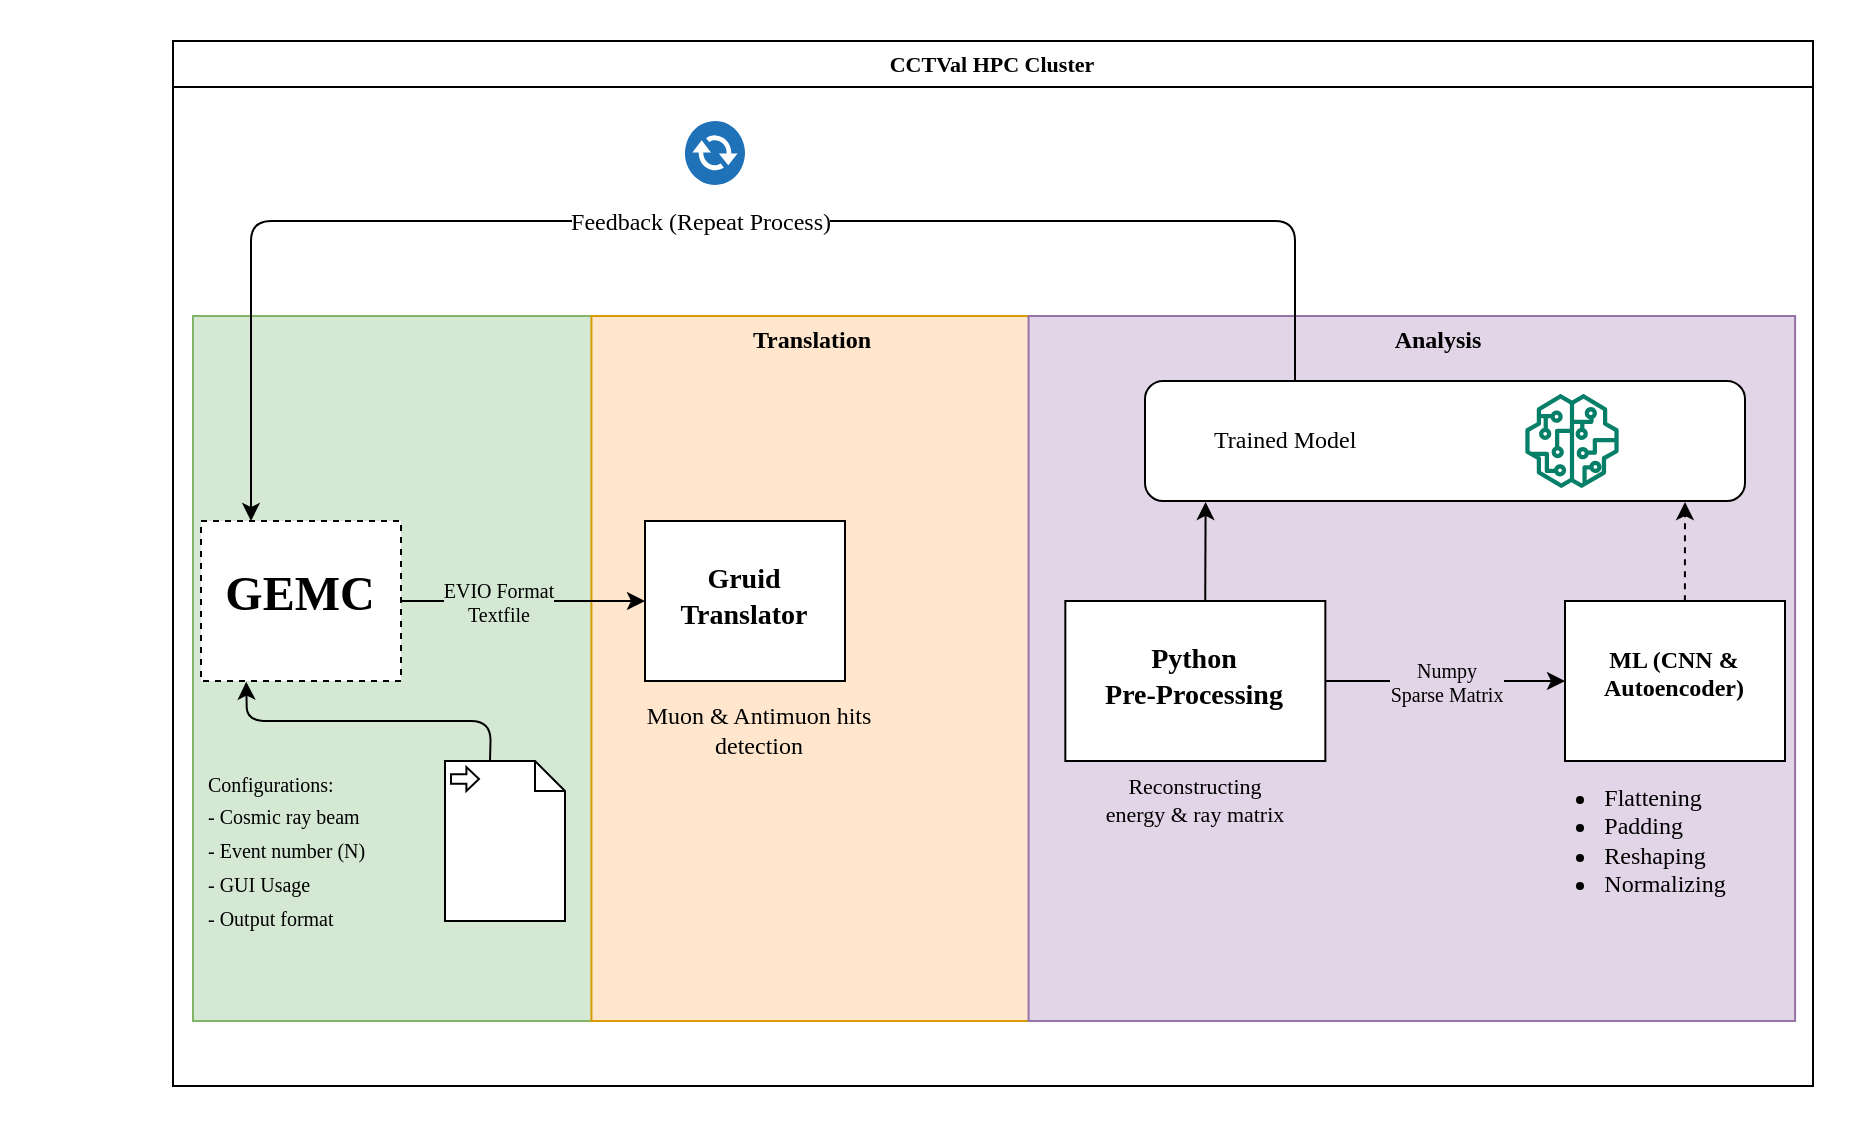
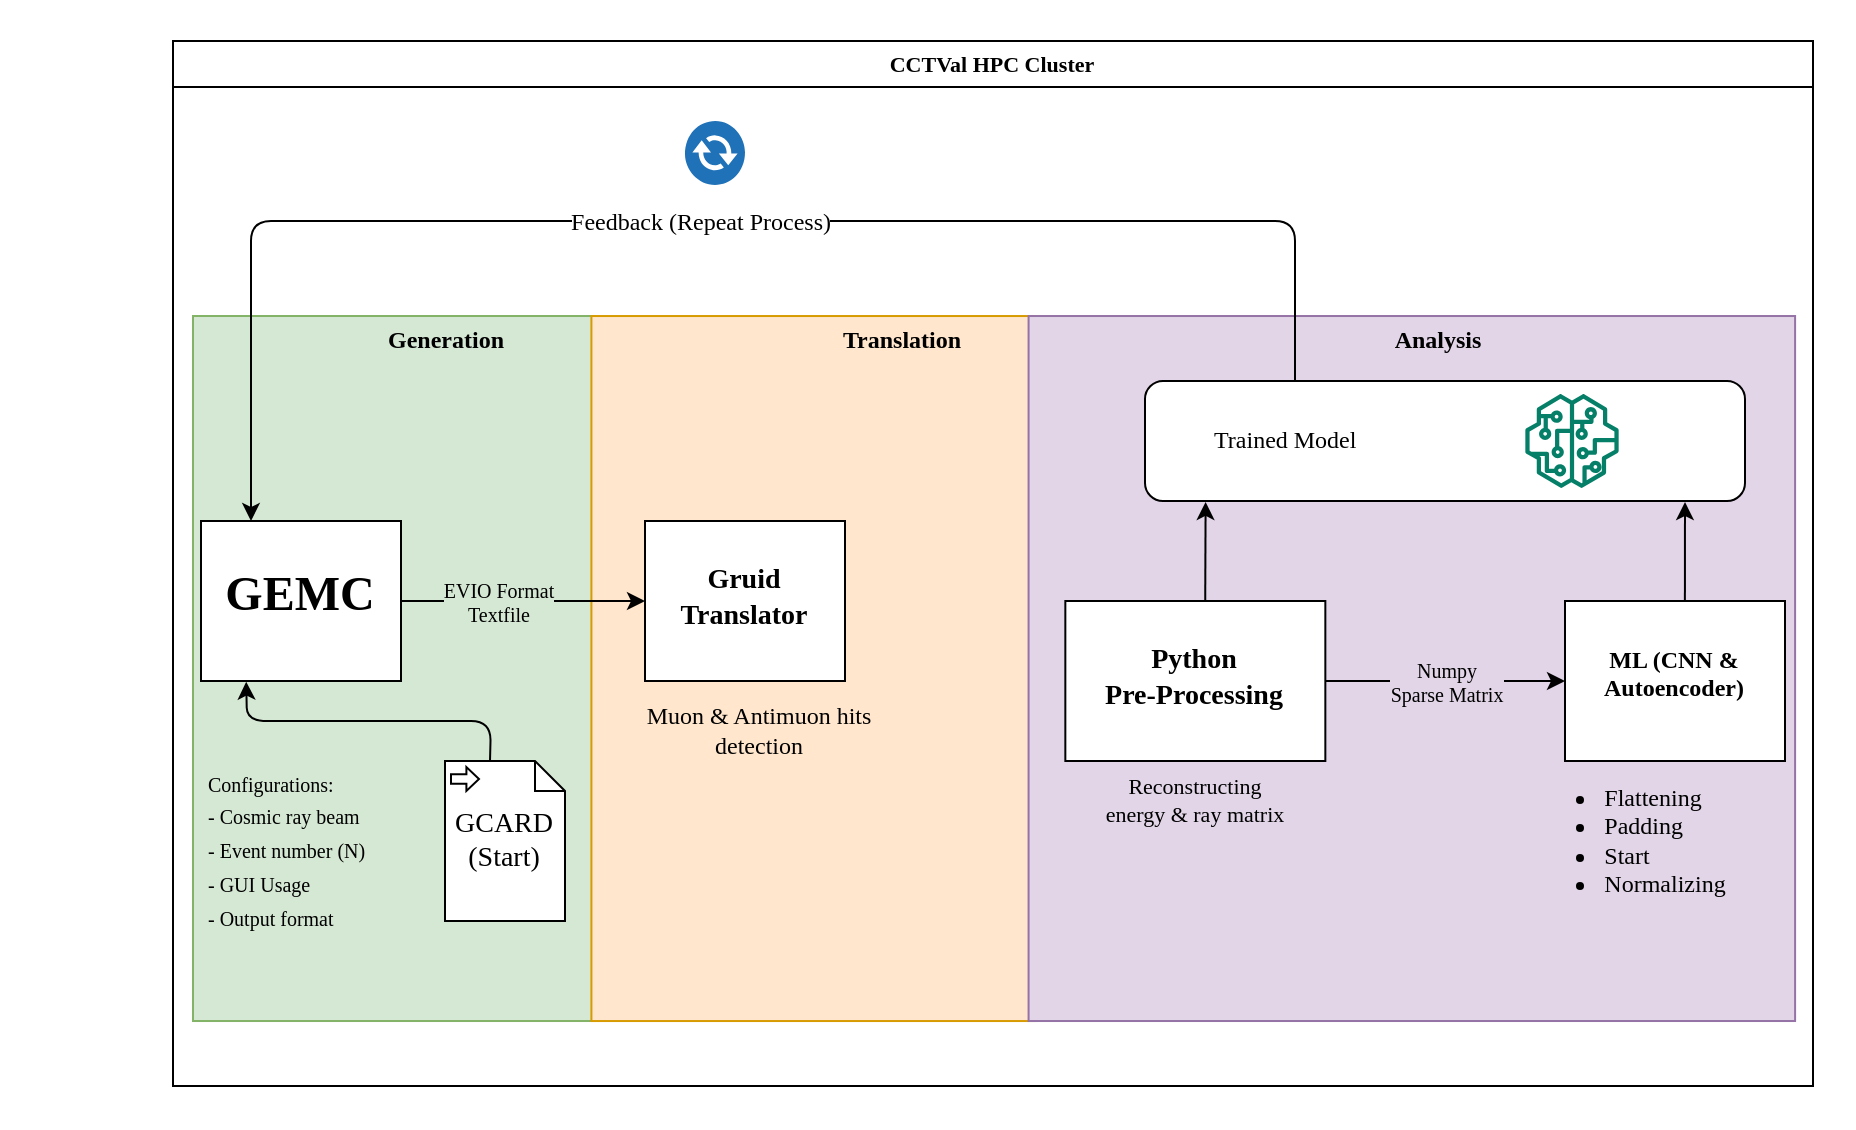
node "Generation": added
node "Translation": moved (814, 341) -> (904, 341)
edge "ML (CNN & Autoencoder)" -> "Trained Model": style dashed -> solid
node "GEMC": style dashed -> solid
node "GCARD (Start)": added
node "Flattening Padding Reshaping Normalizing": label "Flattening Padding Reshaping Normalizing" -> "Flattening Padding Start Normalizing"
